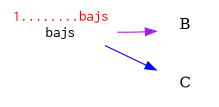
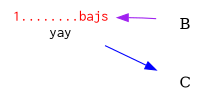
edge "1........bajs" -> "B": reversed
node "1........bajs": text "bajs" -> "yay"
